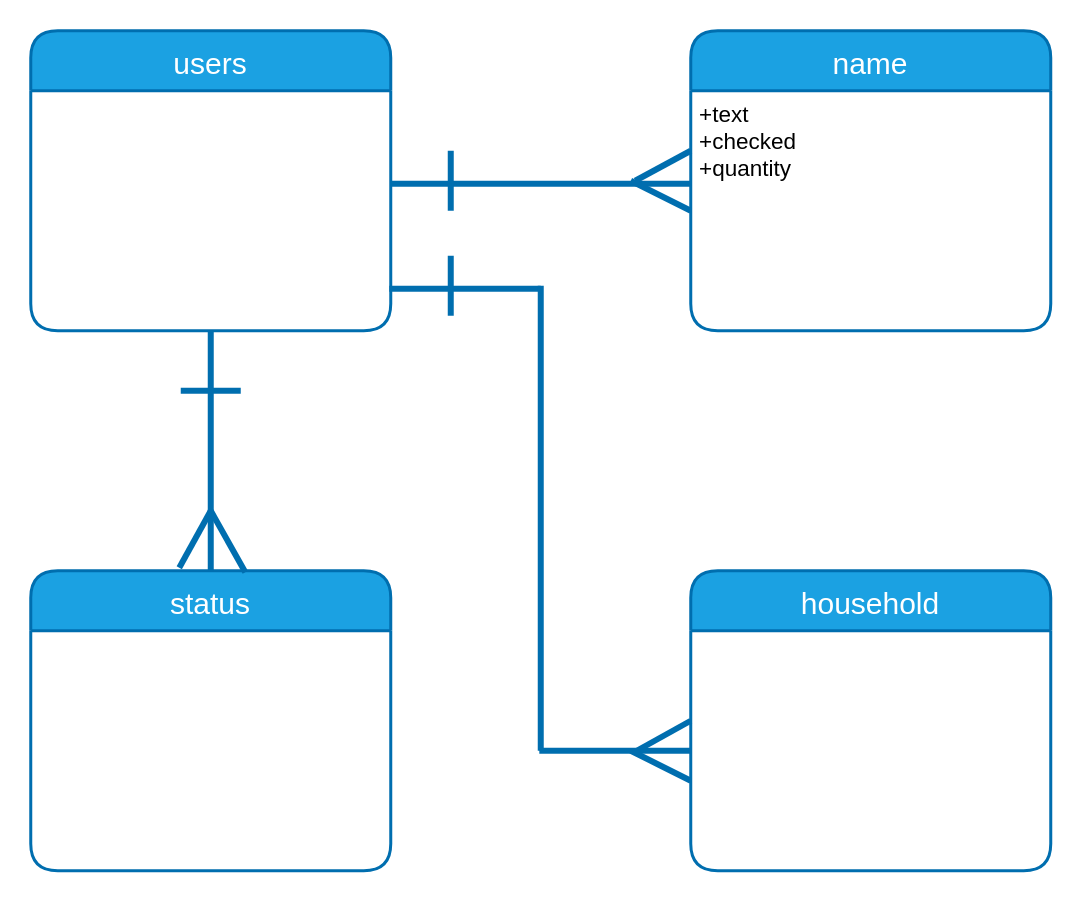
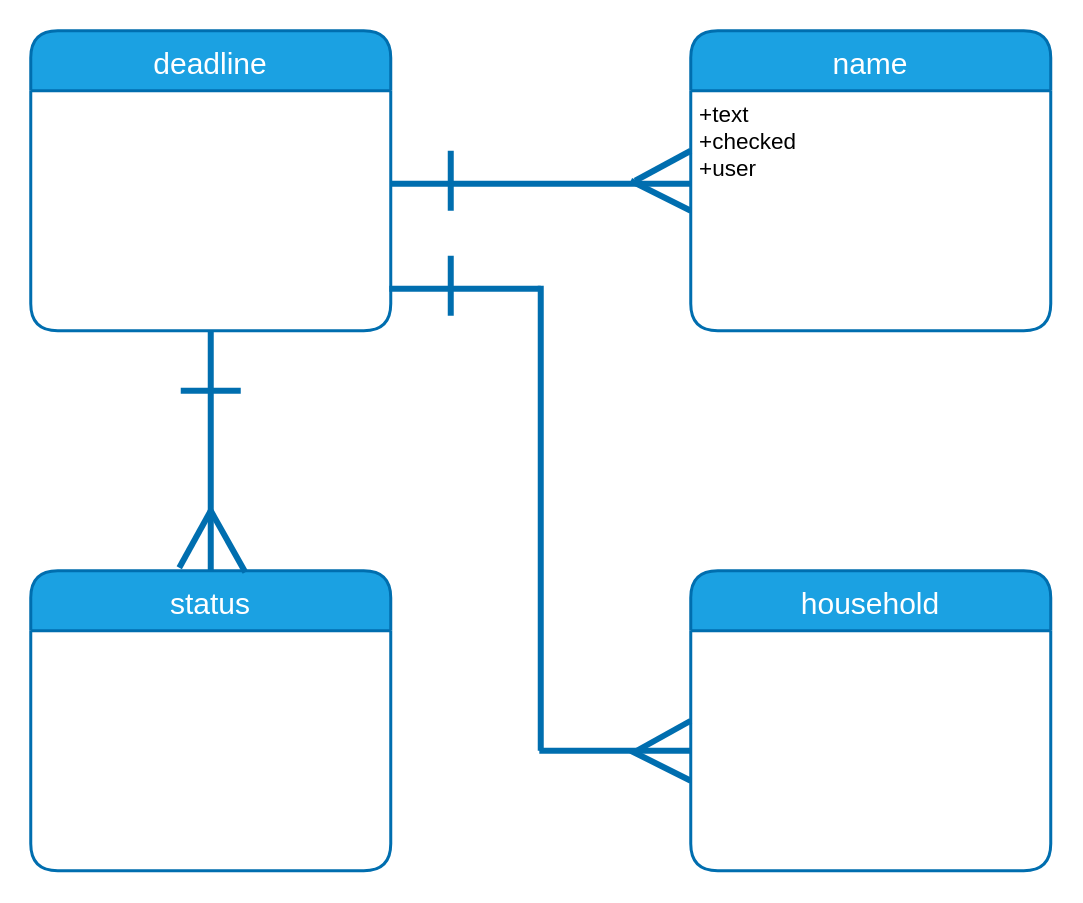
node "users": label "users" -> "deadline"
node "+text +checked +quantity": label "+text +checked +quantity" -> "+text +checked +user"
